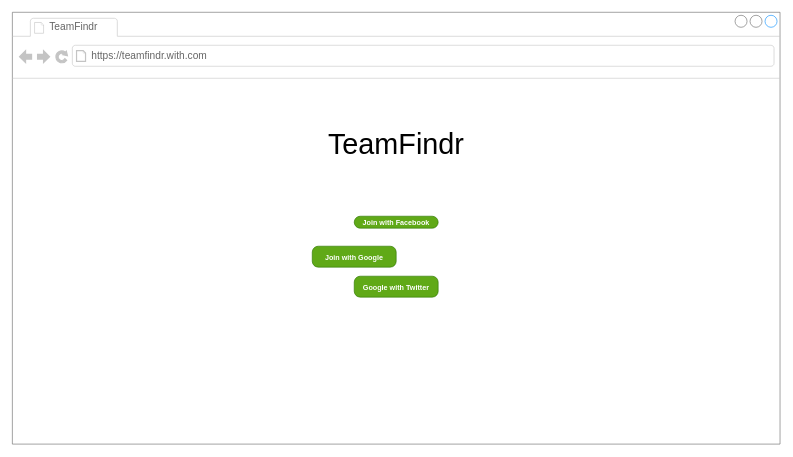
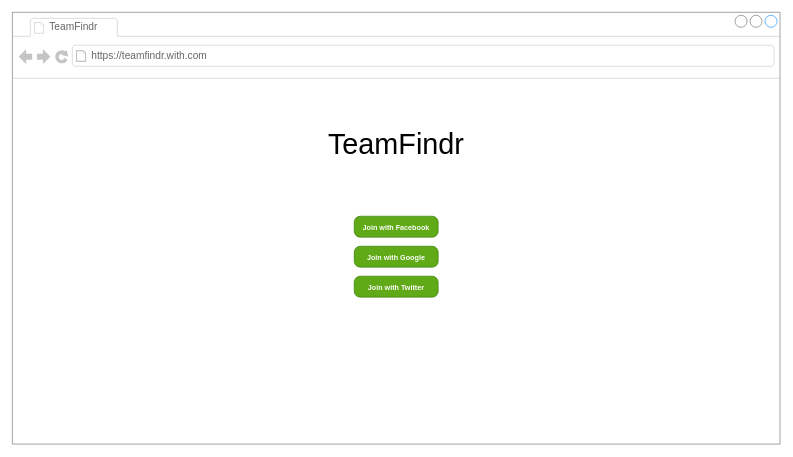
node "Join with Facebook": size 84x12 -> 84x21
node "Join with Google": moved (354, 257) -> (396, 257)
node "Google with Twitter": label "Google with Twitter" -> "Join with Twitter"
